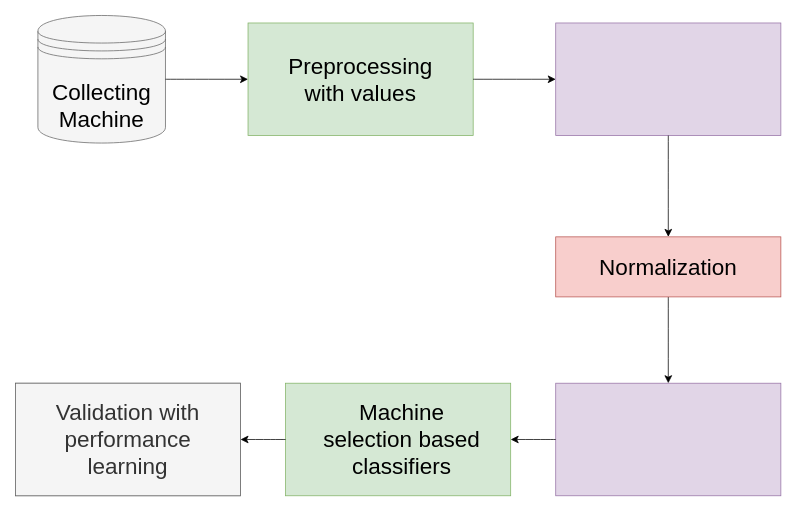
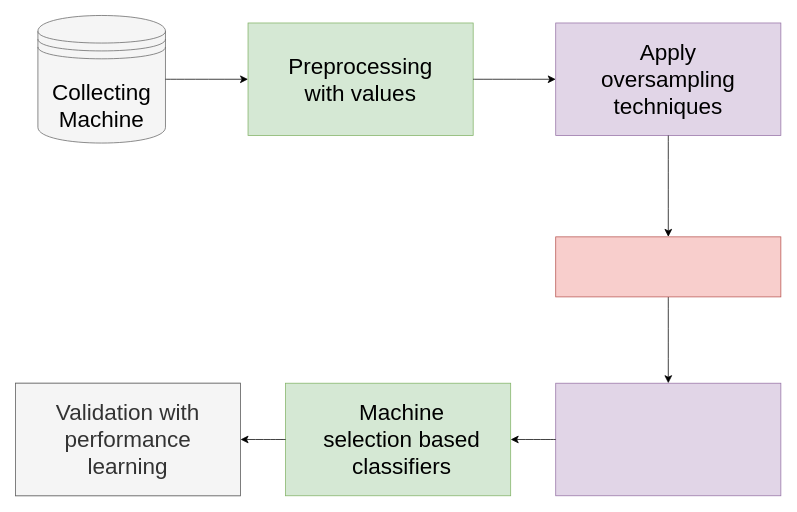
node "Apply oversampling techniques": added
node "Normalization": removed
